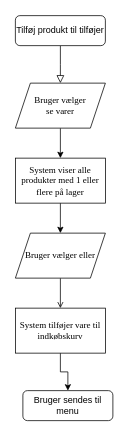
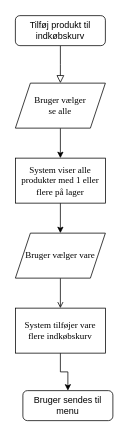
node "Tilføj produkt til tilføjer": label "Tilføj produkt til tilføjer" -> "Tilføj produkt til indkøbskurv"
node "Bruger vælger se varer": label "Bruger vælger se varer" -> "Bruger vælger se alle"
node "Bruger vælger eller": label "Bruger vælger eller" -> "Bruger vælger vare"
node "System tilføjer vare til indkøbskurv": label "System tilføjer vare til indkøbskurv" -> "System tilføjer vare flere indkøbskurv"
